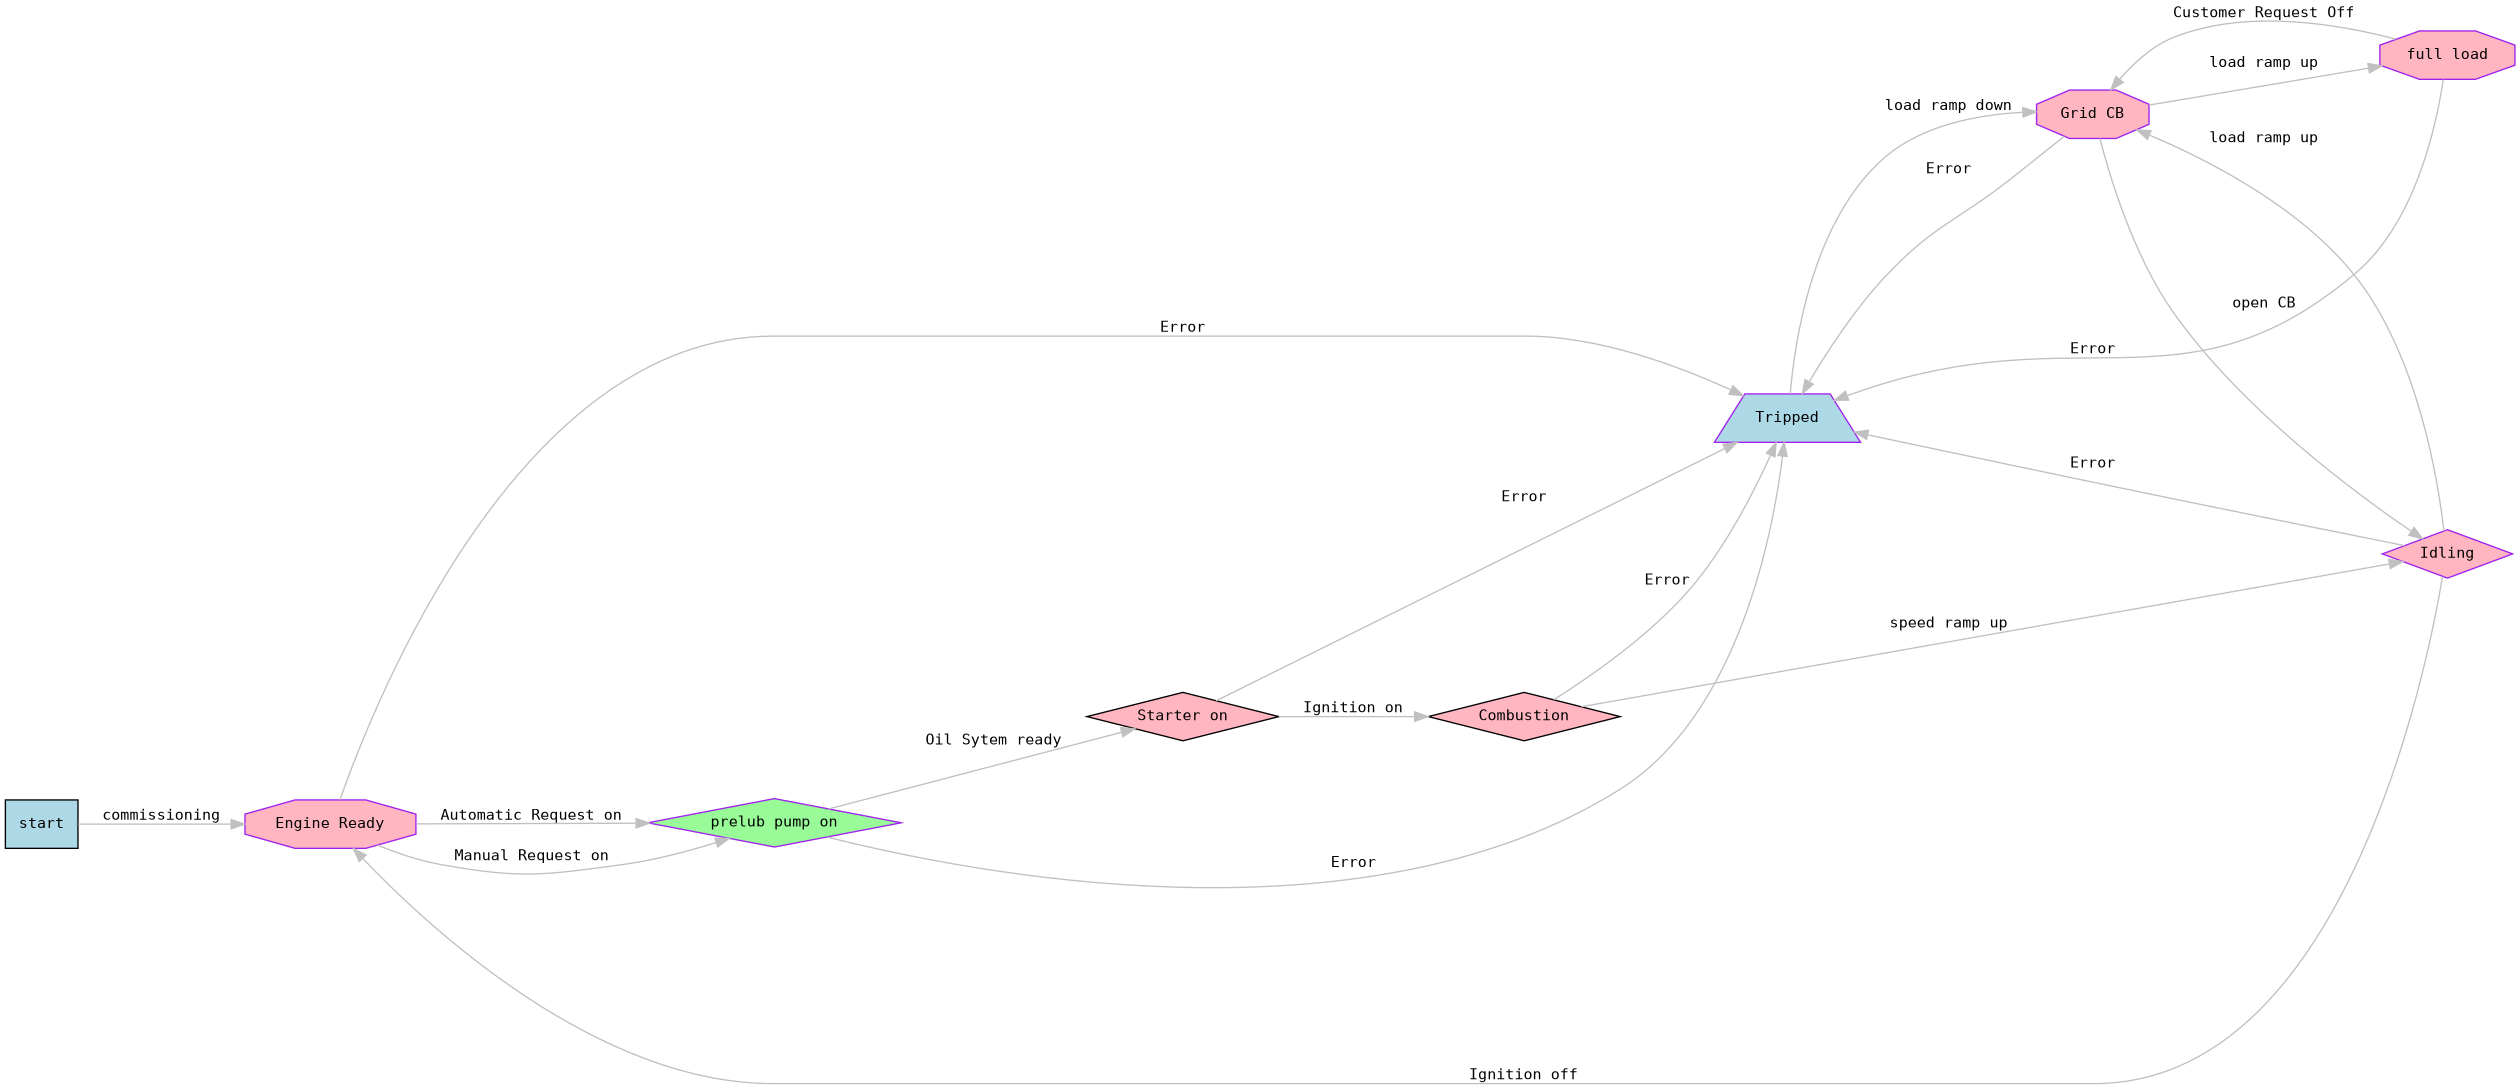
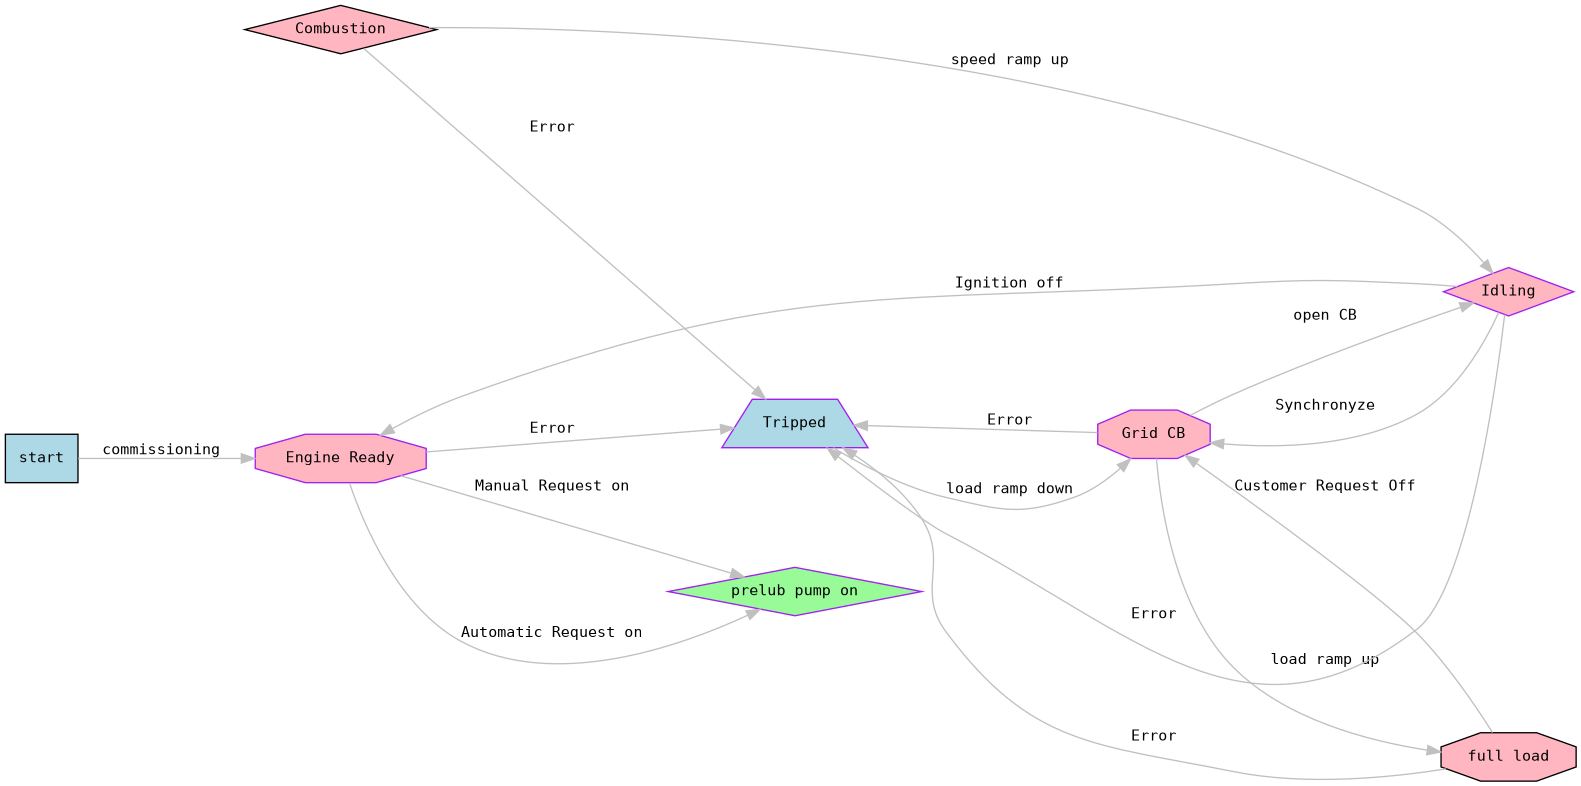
node "full load": color purple -> black
edge "Idling" -> "Grid CB": label "load ramp up" -> "Synchronyze"
node "Starter on": removed
edge "prelub pump on" -> "Tripped": removed, label "Error"
